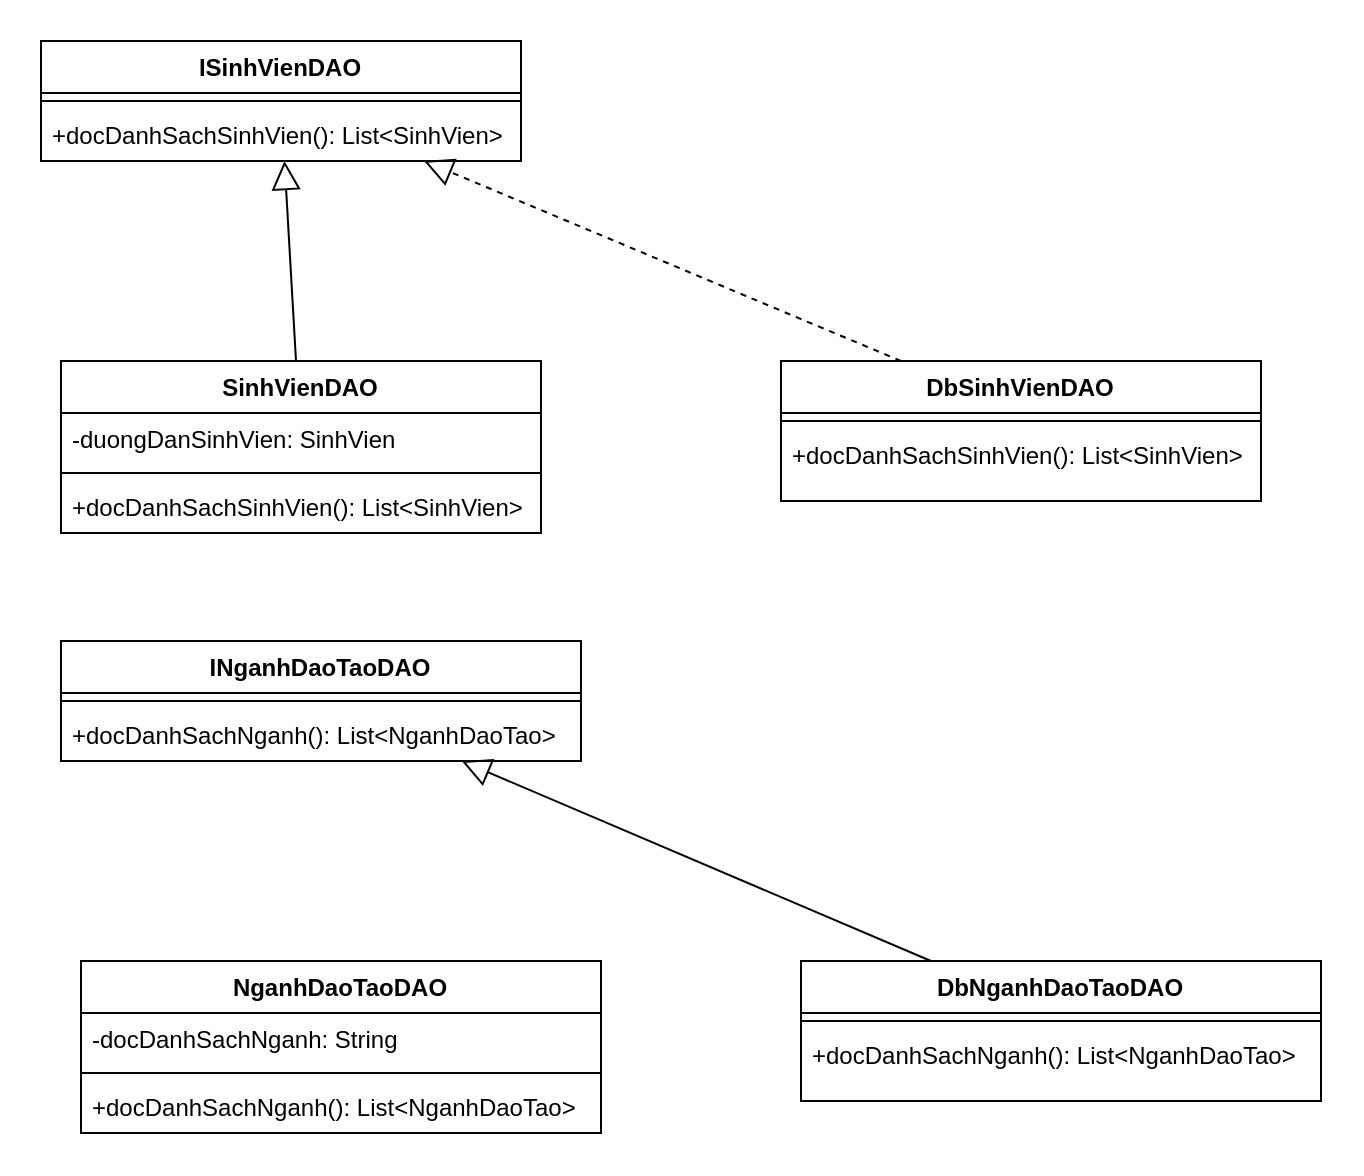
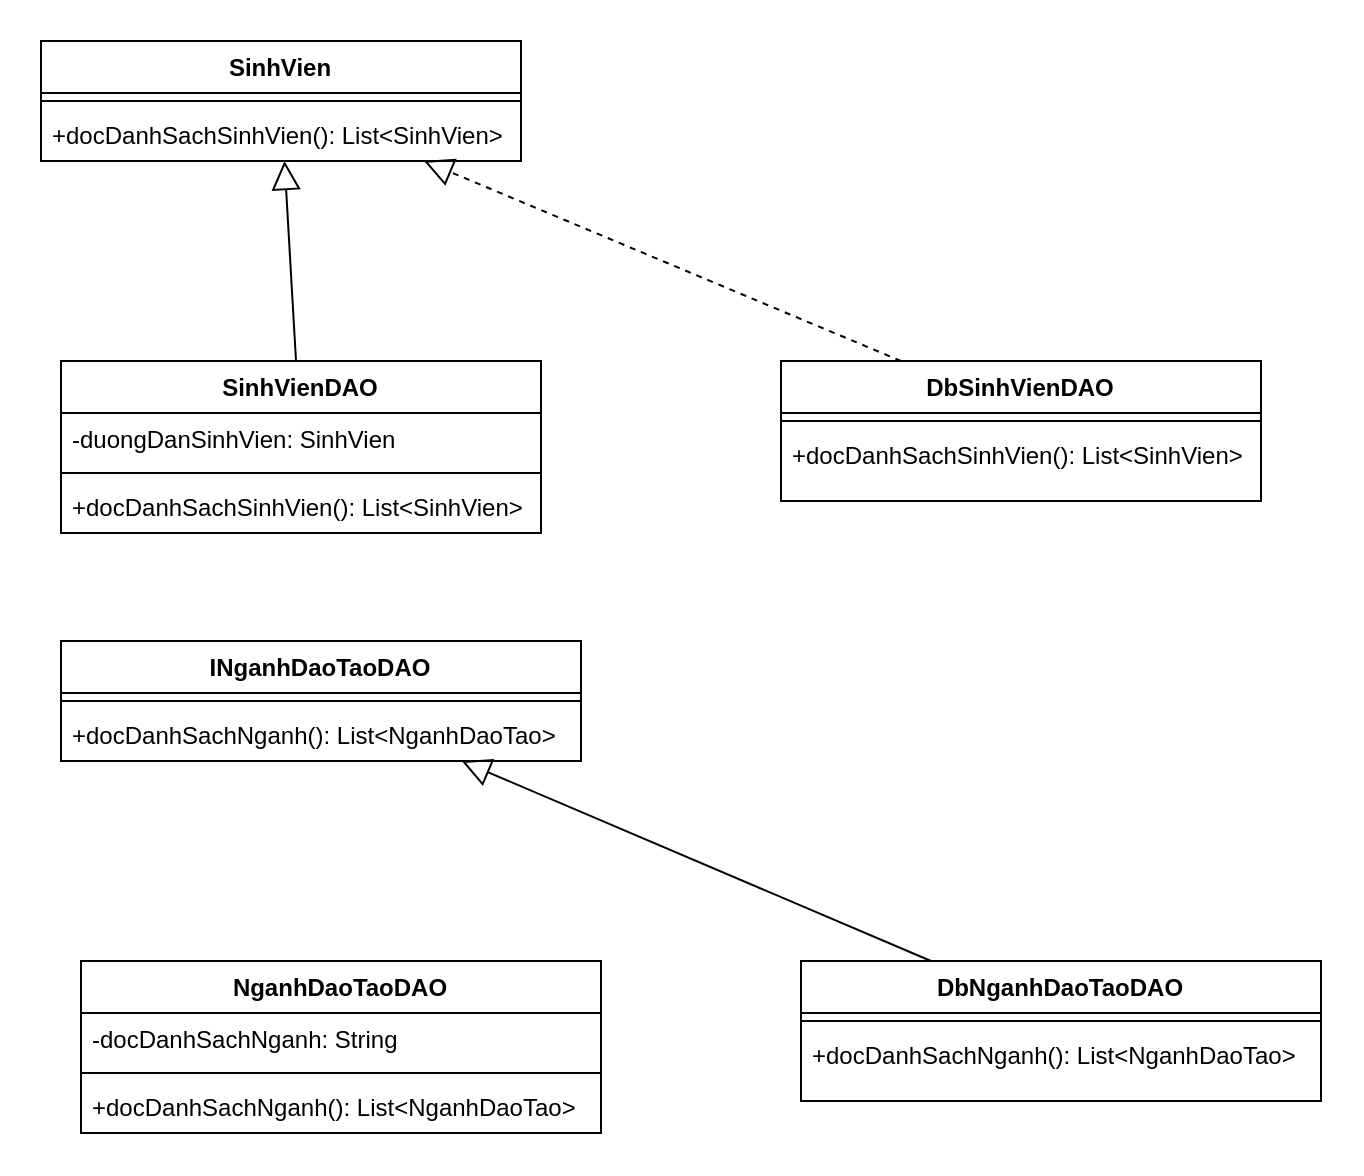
node "ISinhVienDAO": label "ISinhVienDAO" -> "SinhVien"
